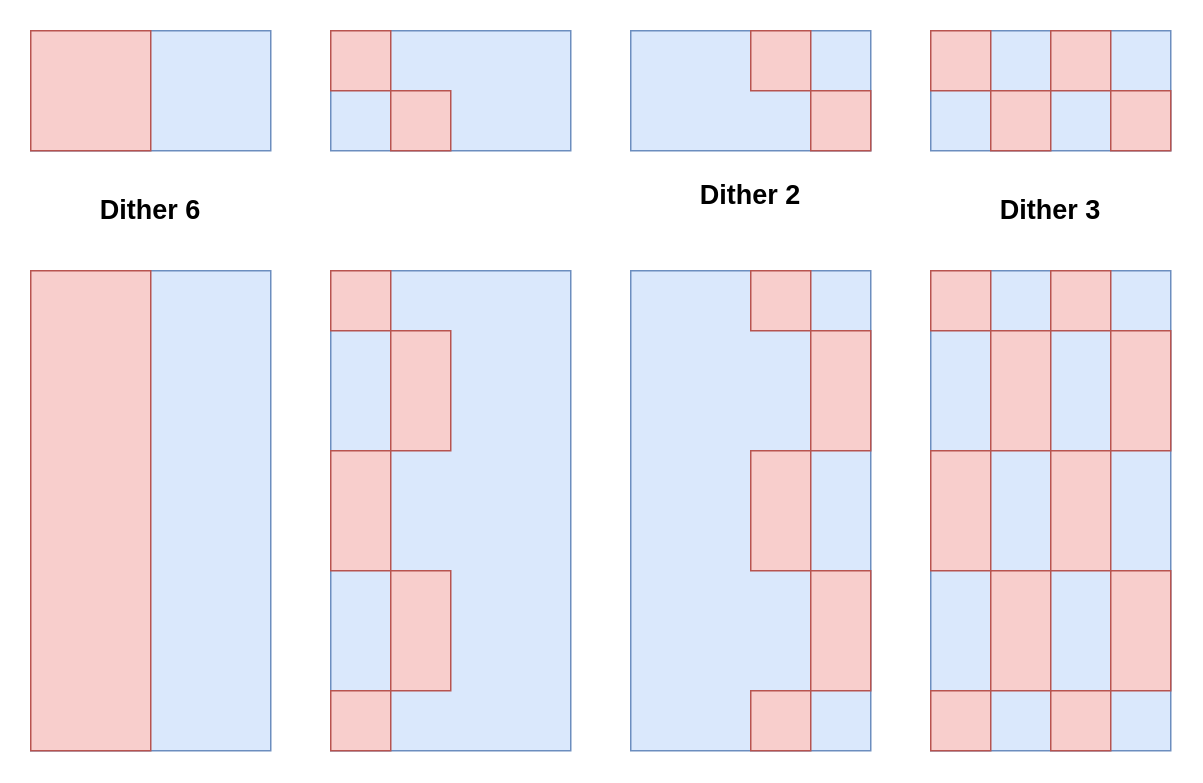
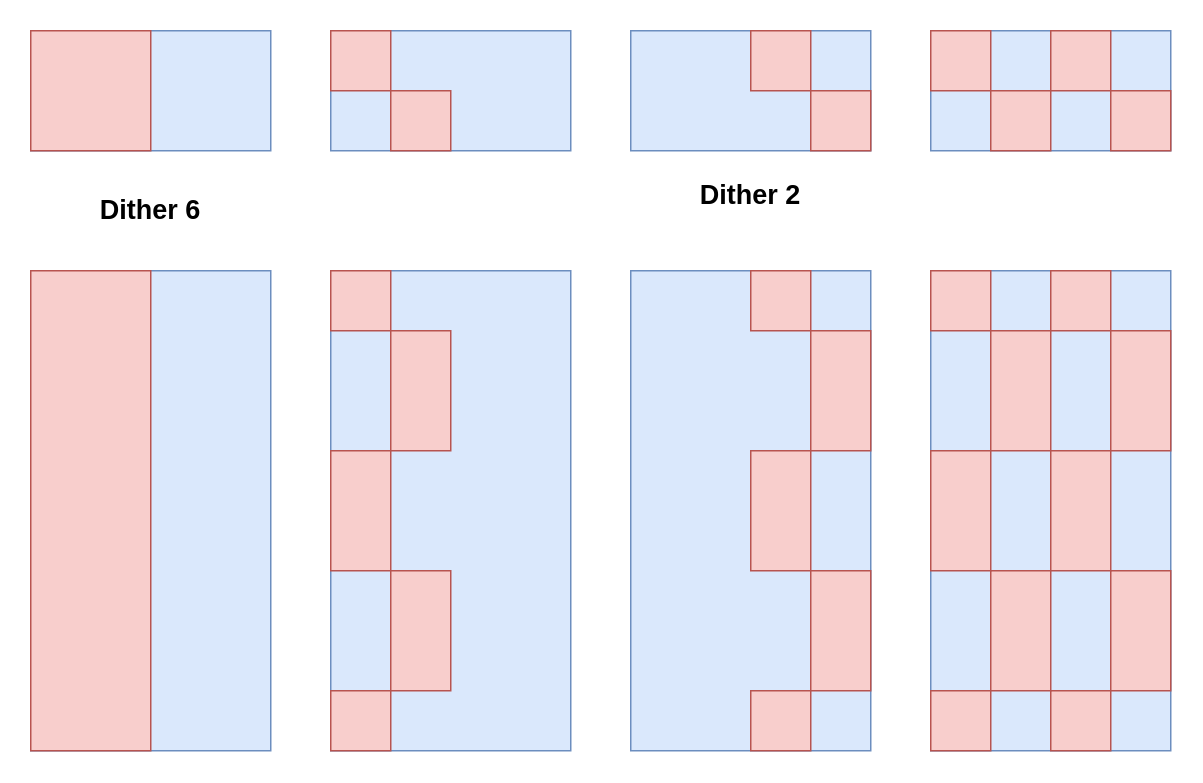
node "Dither 3": removed
